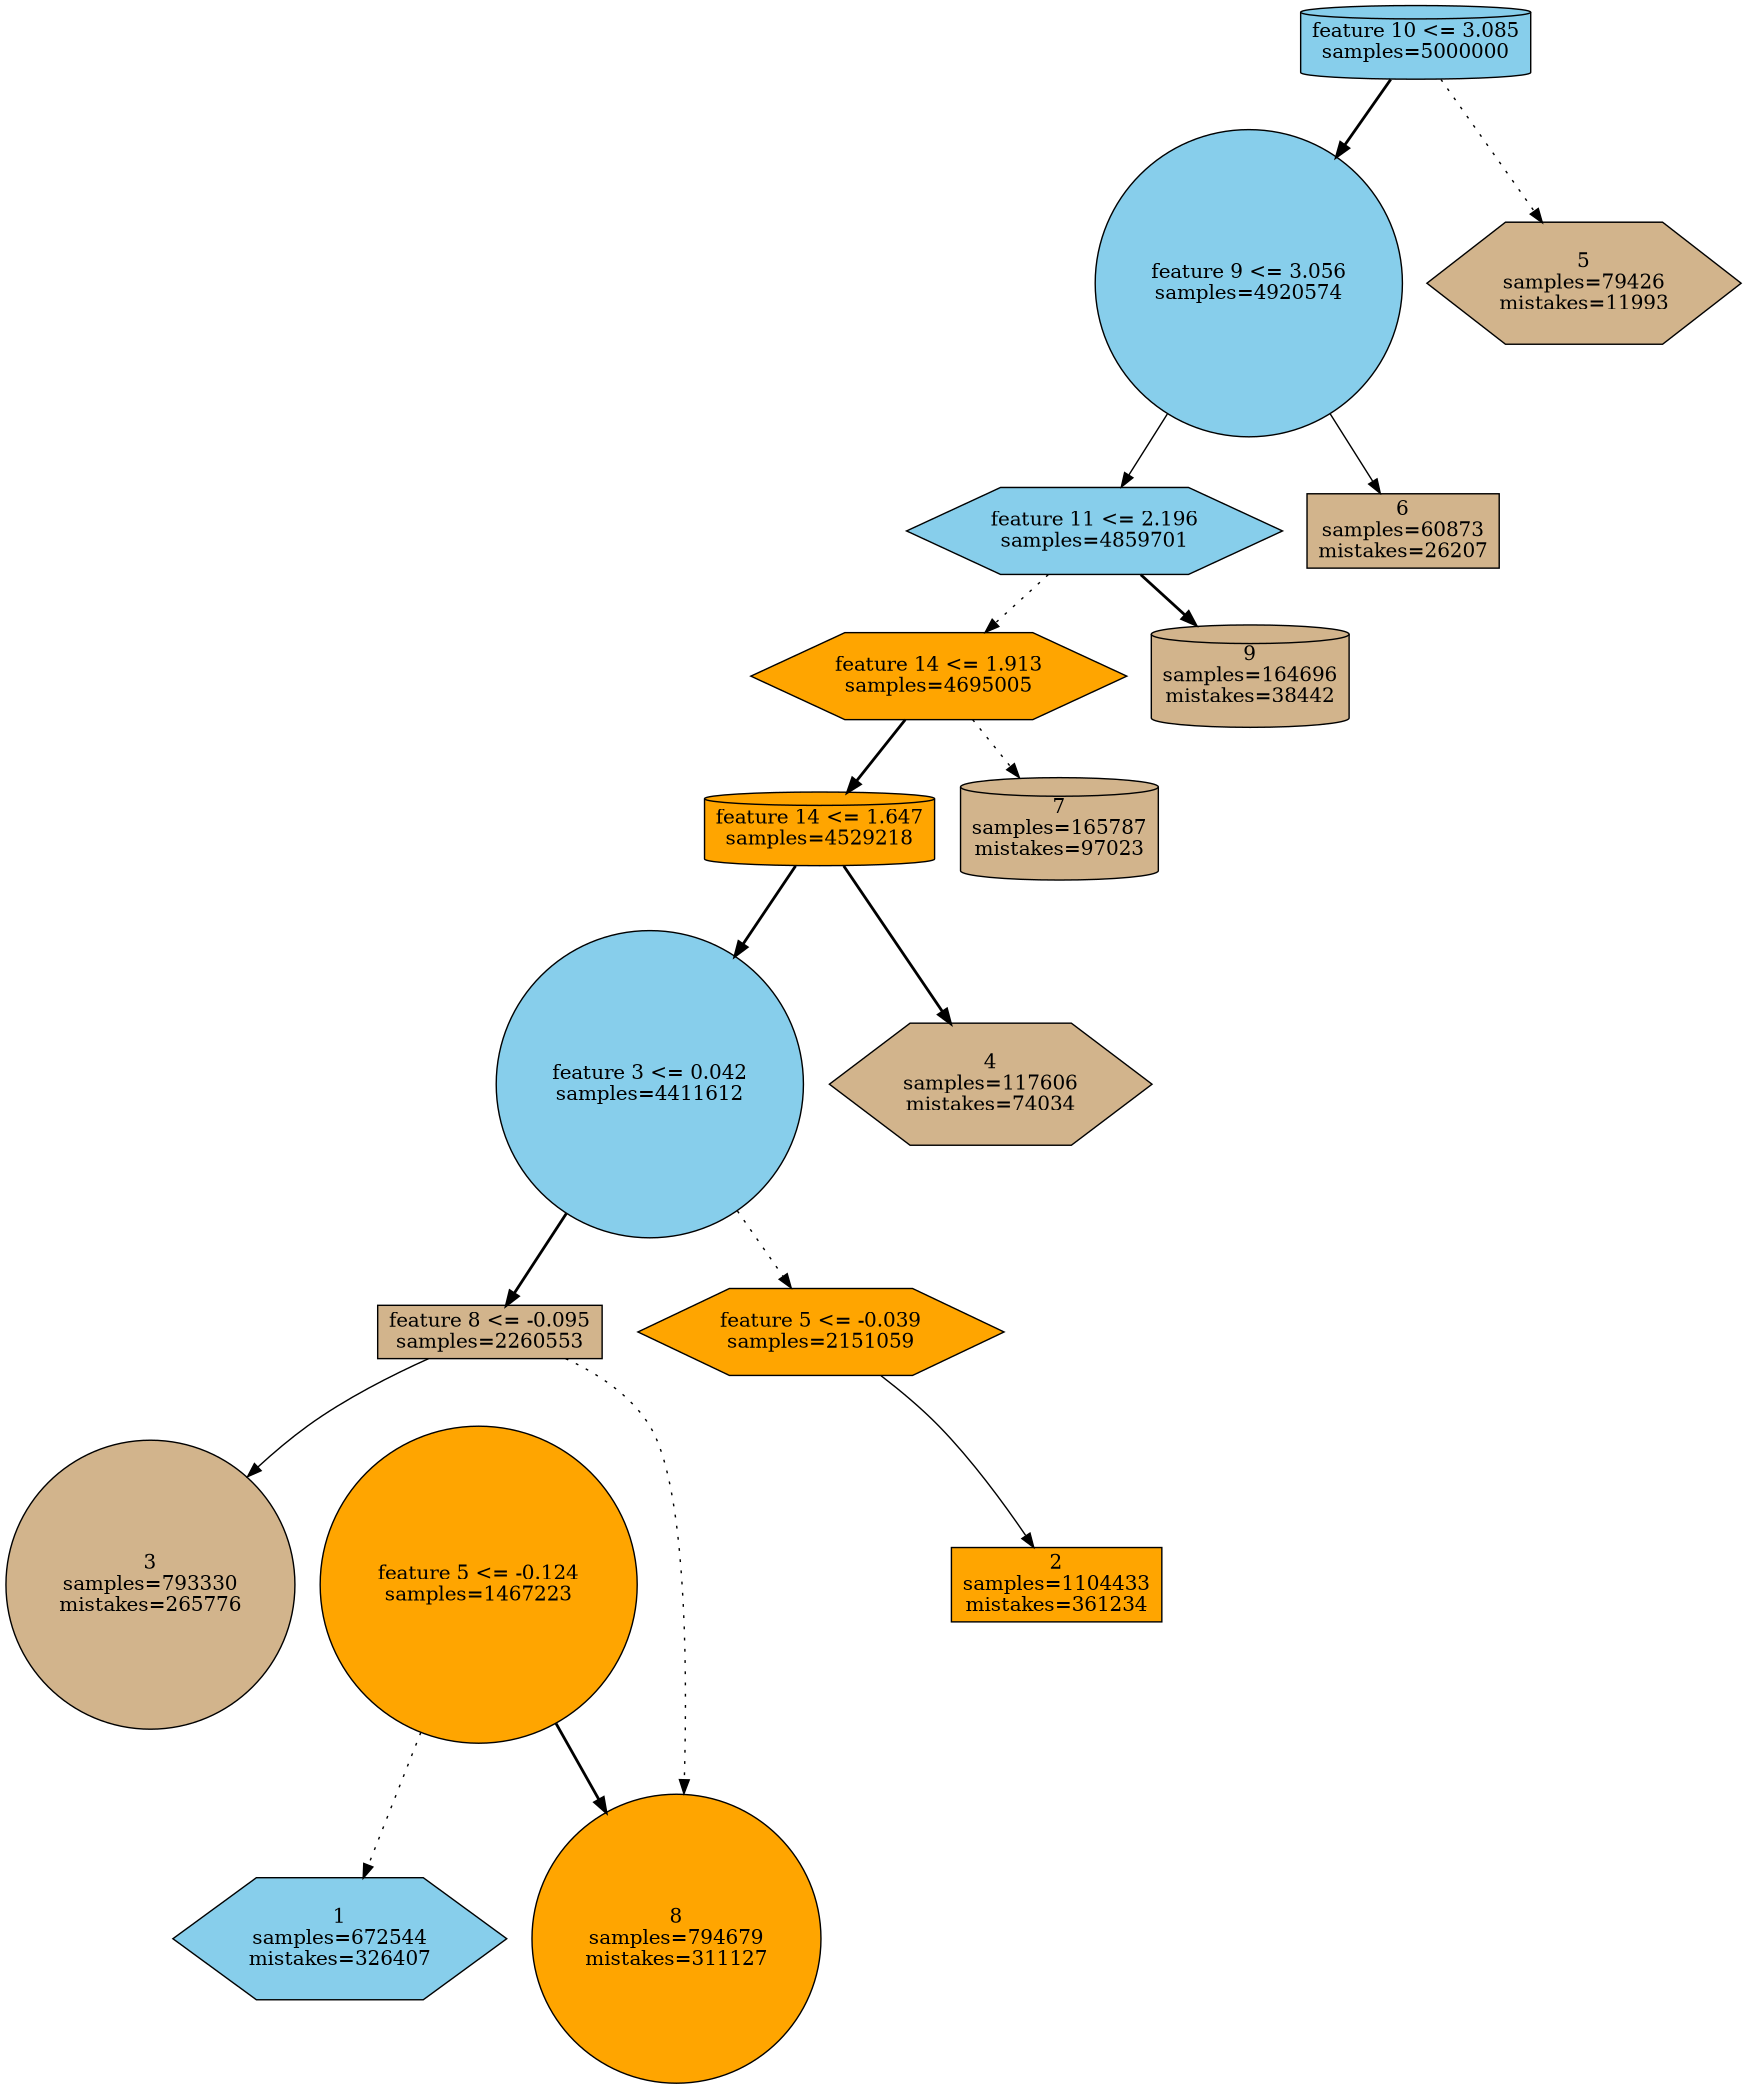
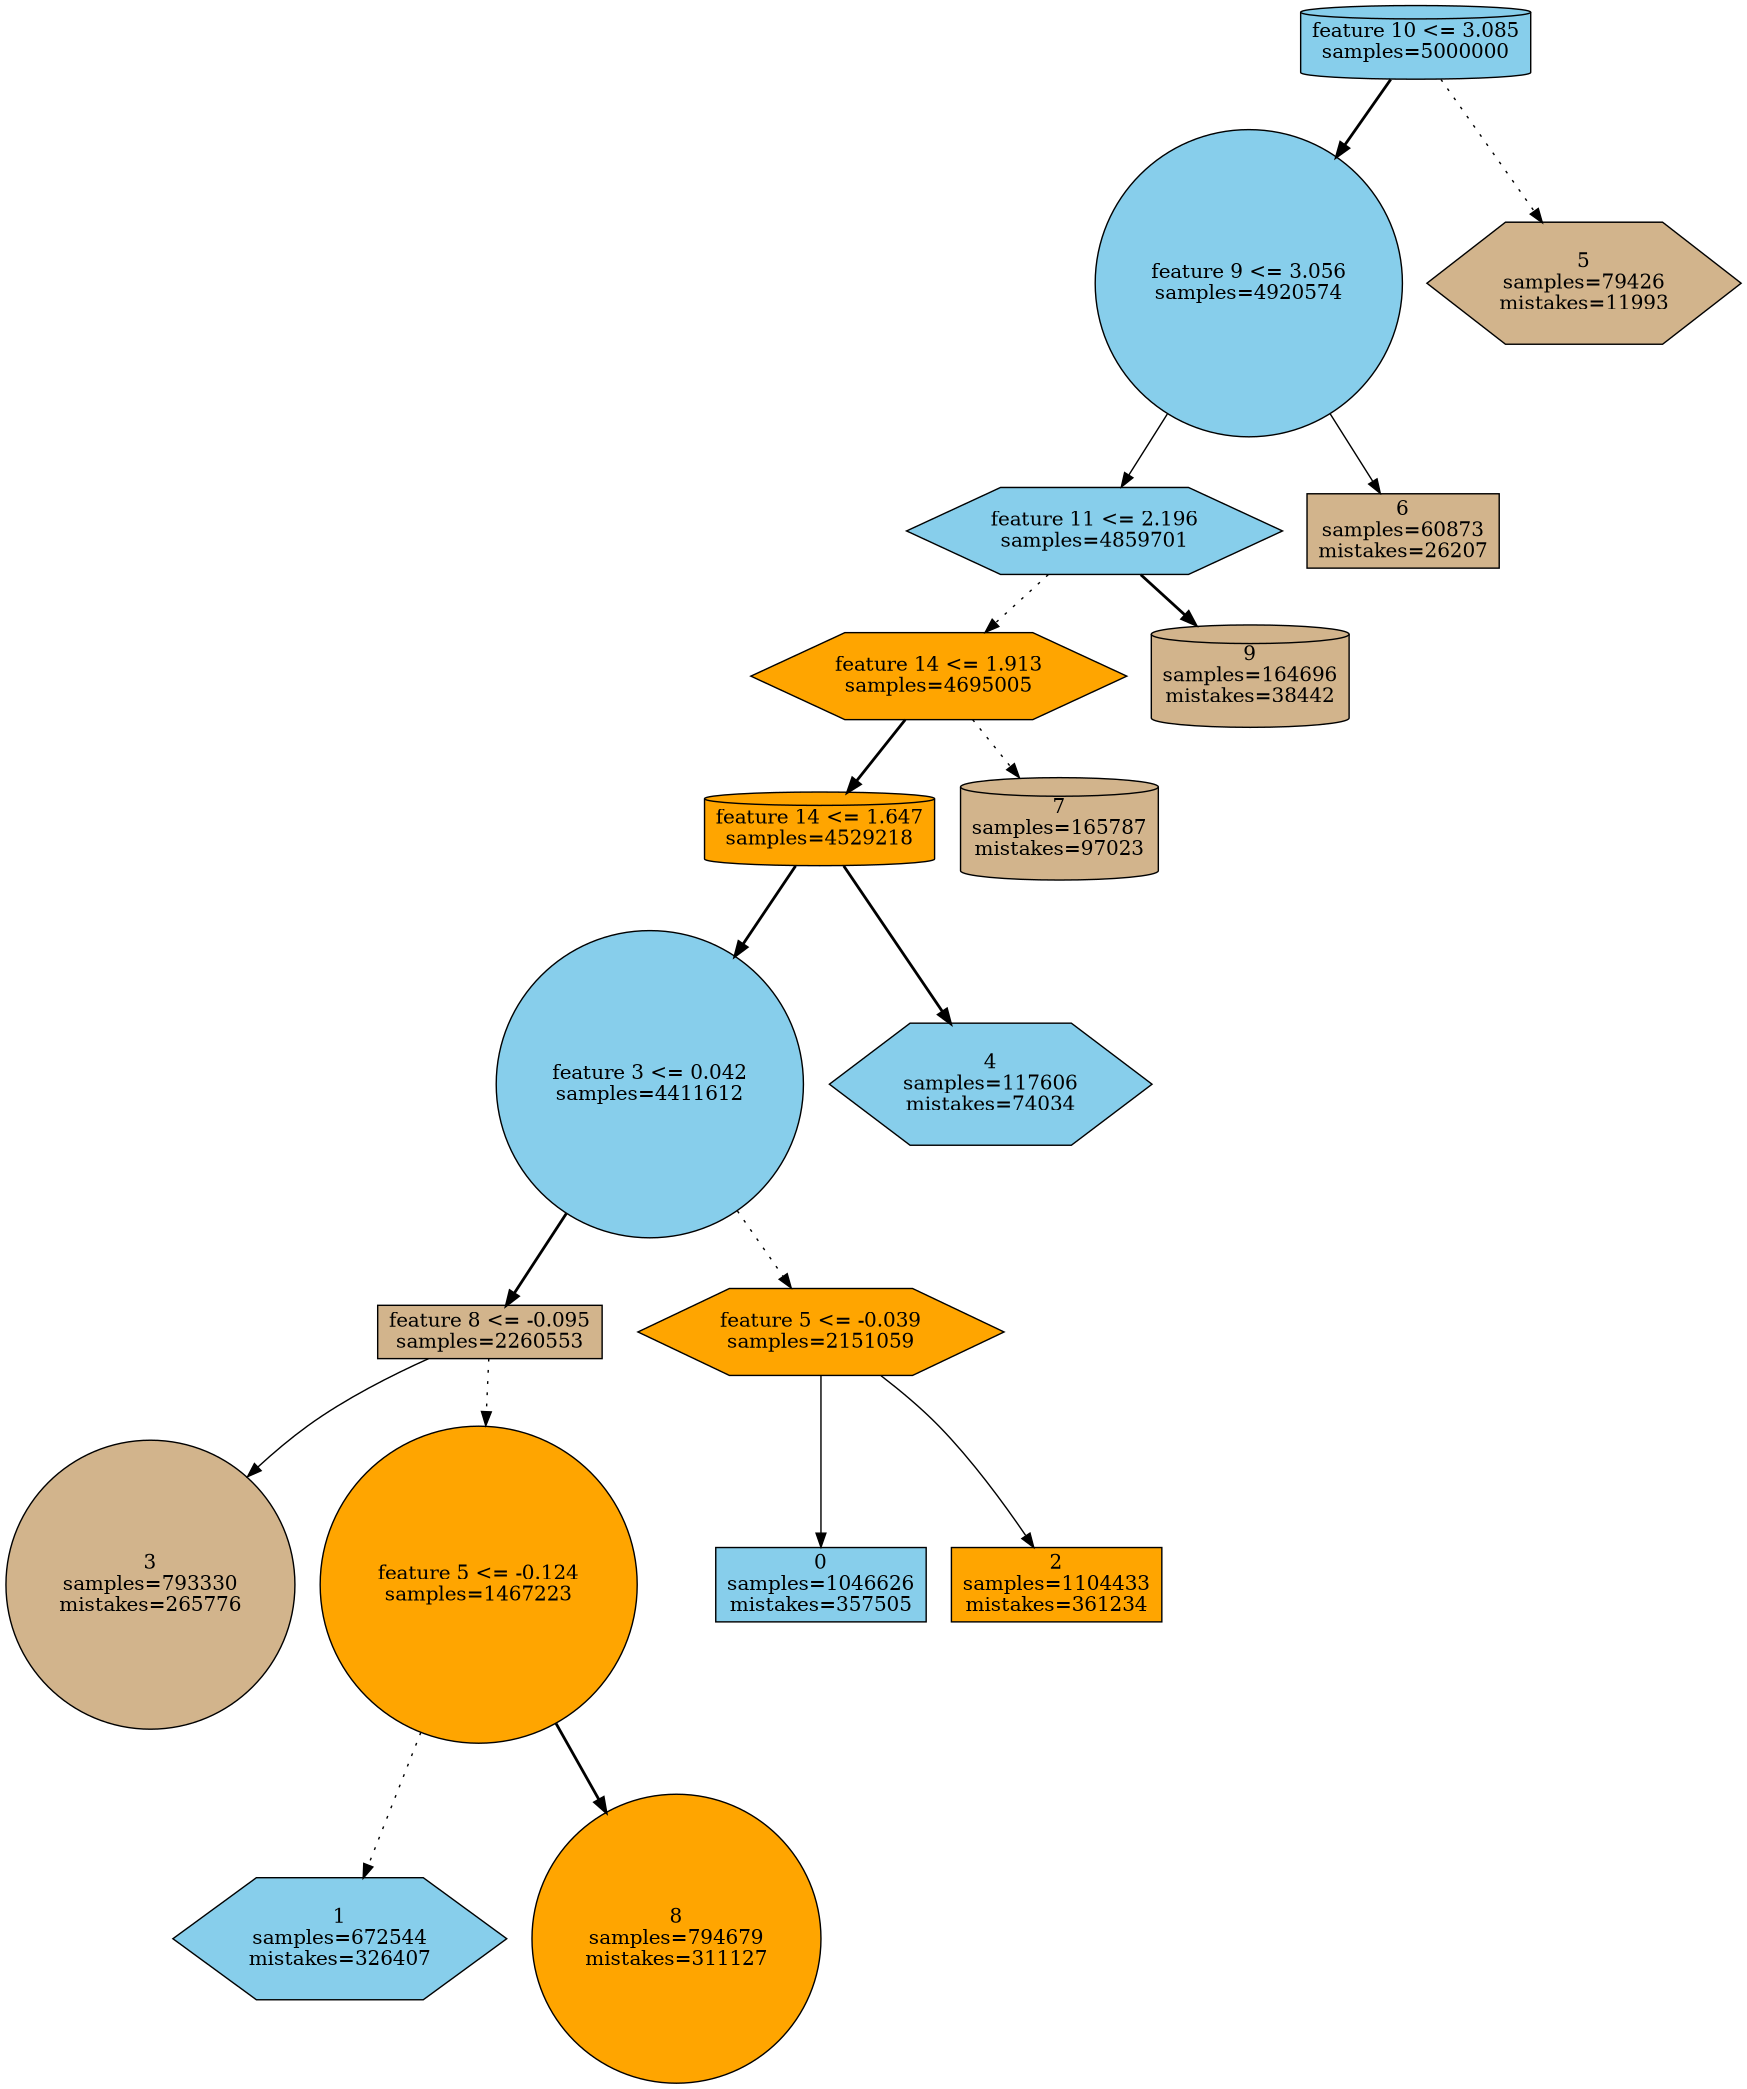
node "4 samples=117606 mistakes=74034": fillcolor tan -> skyblue
edge "feature 8 <= -0.095 samples=2260553" -> "8 samples=794679 mistakes=311127": now "feature 8 <= -0.095 samples=2260553" -> "feature 5 <= -0.124 samples=1467223"
node "0 samples=1046626 mistakes=357505": added
